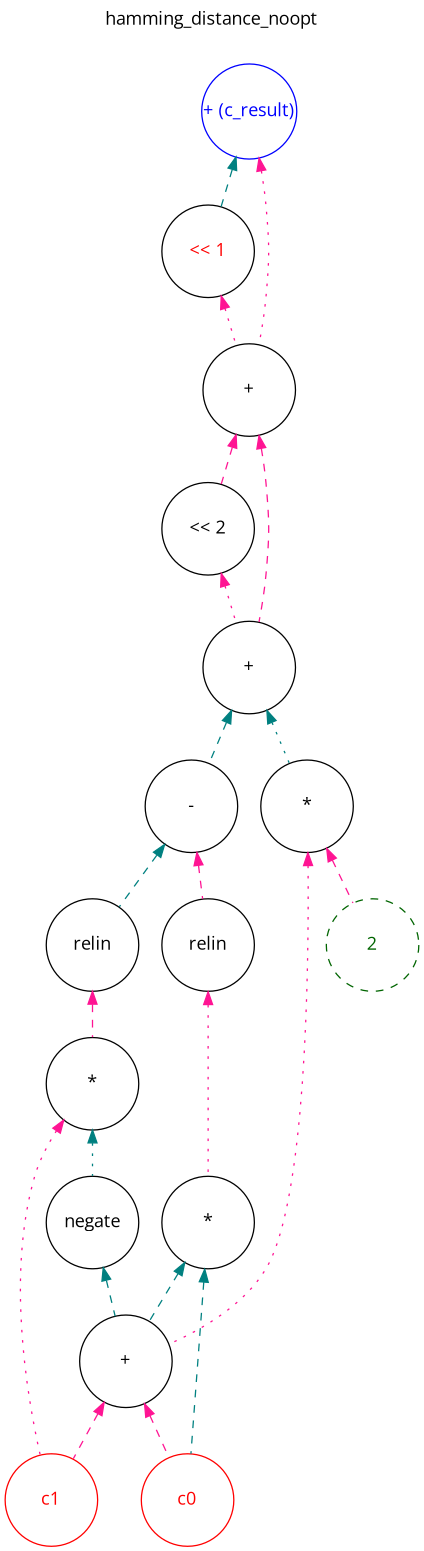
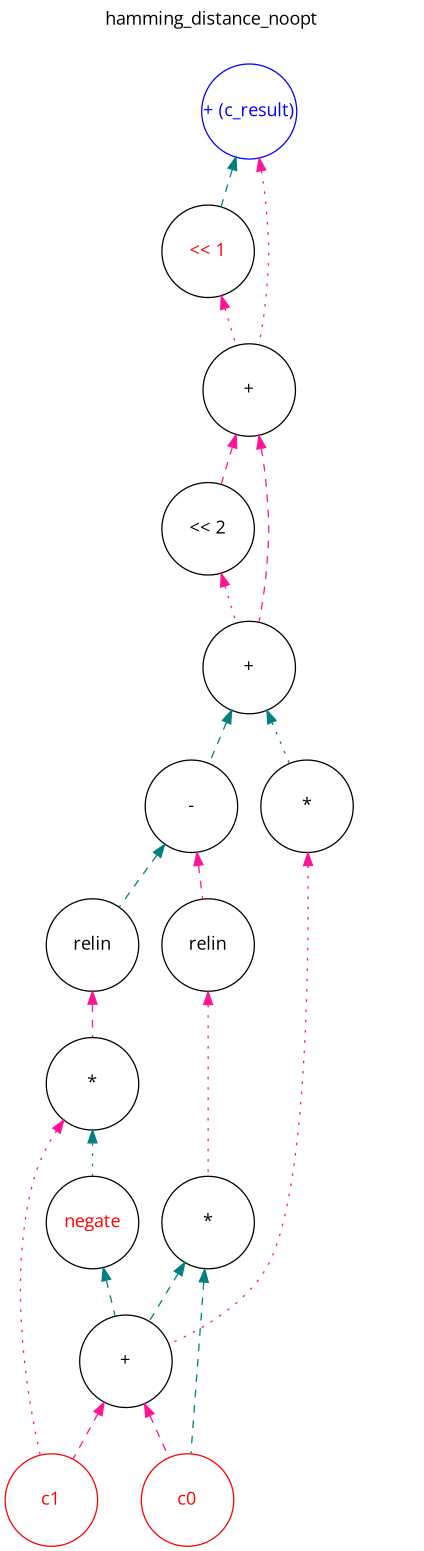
node "2": removed
node "negate": fontcolor black -> red
